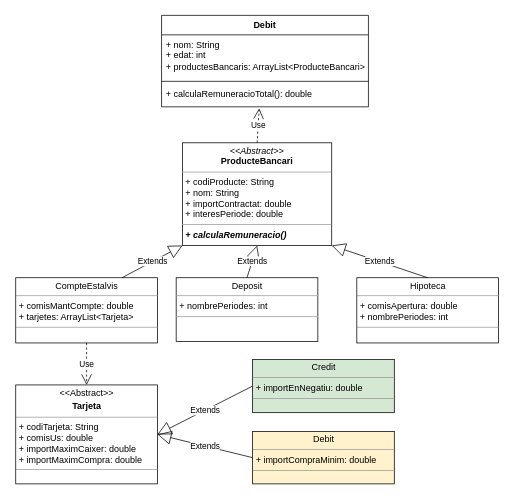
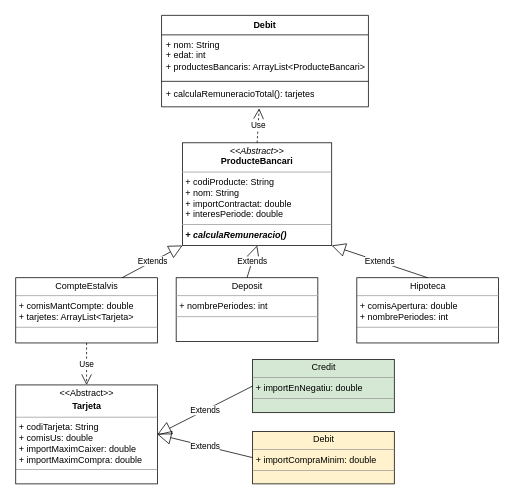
node "+ calculaRemuneracioTotal(): double": label "+ calculaRemuneracioTotal(): double" -> "+ calculaRemuneracioTotal(): tarjetes"
